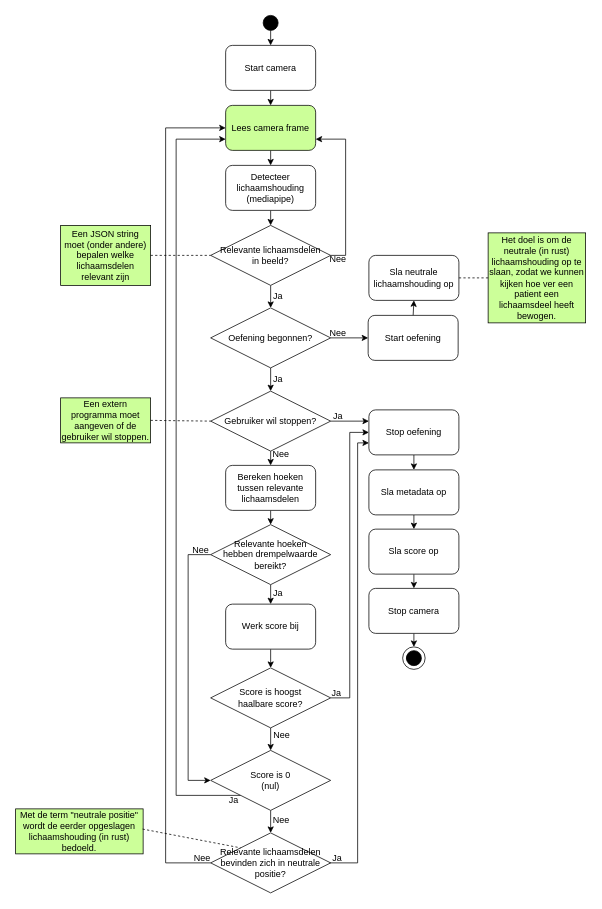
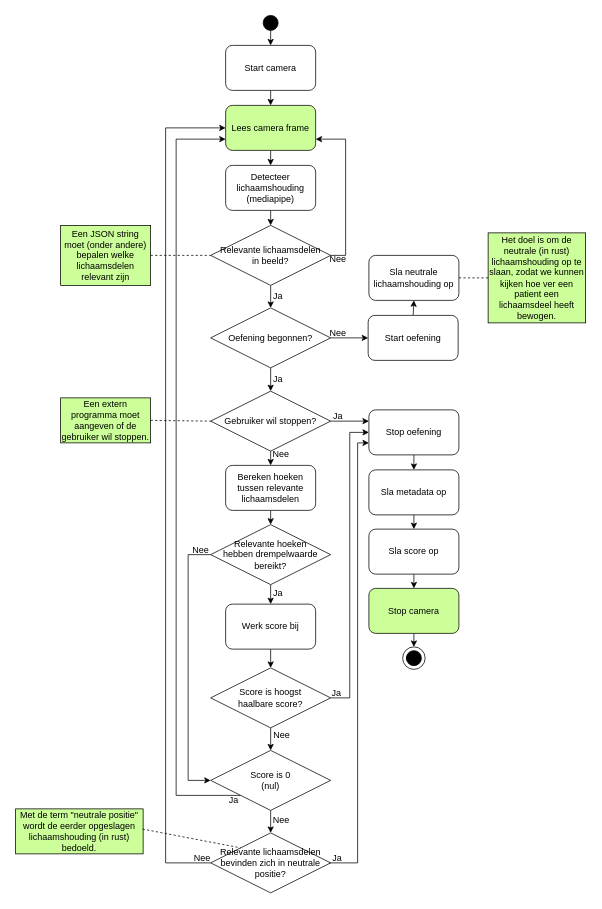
node "Stop camera": fillcolor #ffffff -> #ccff99
